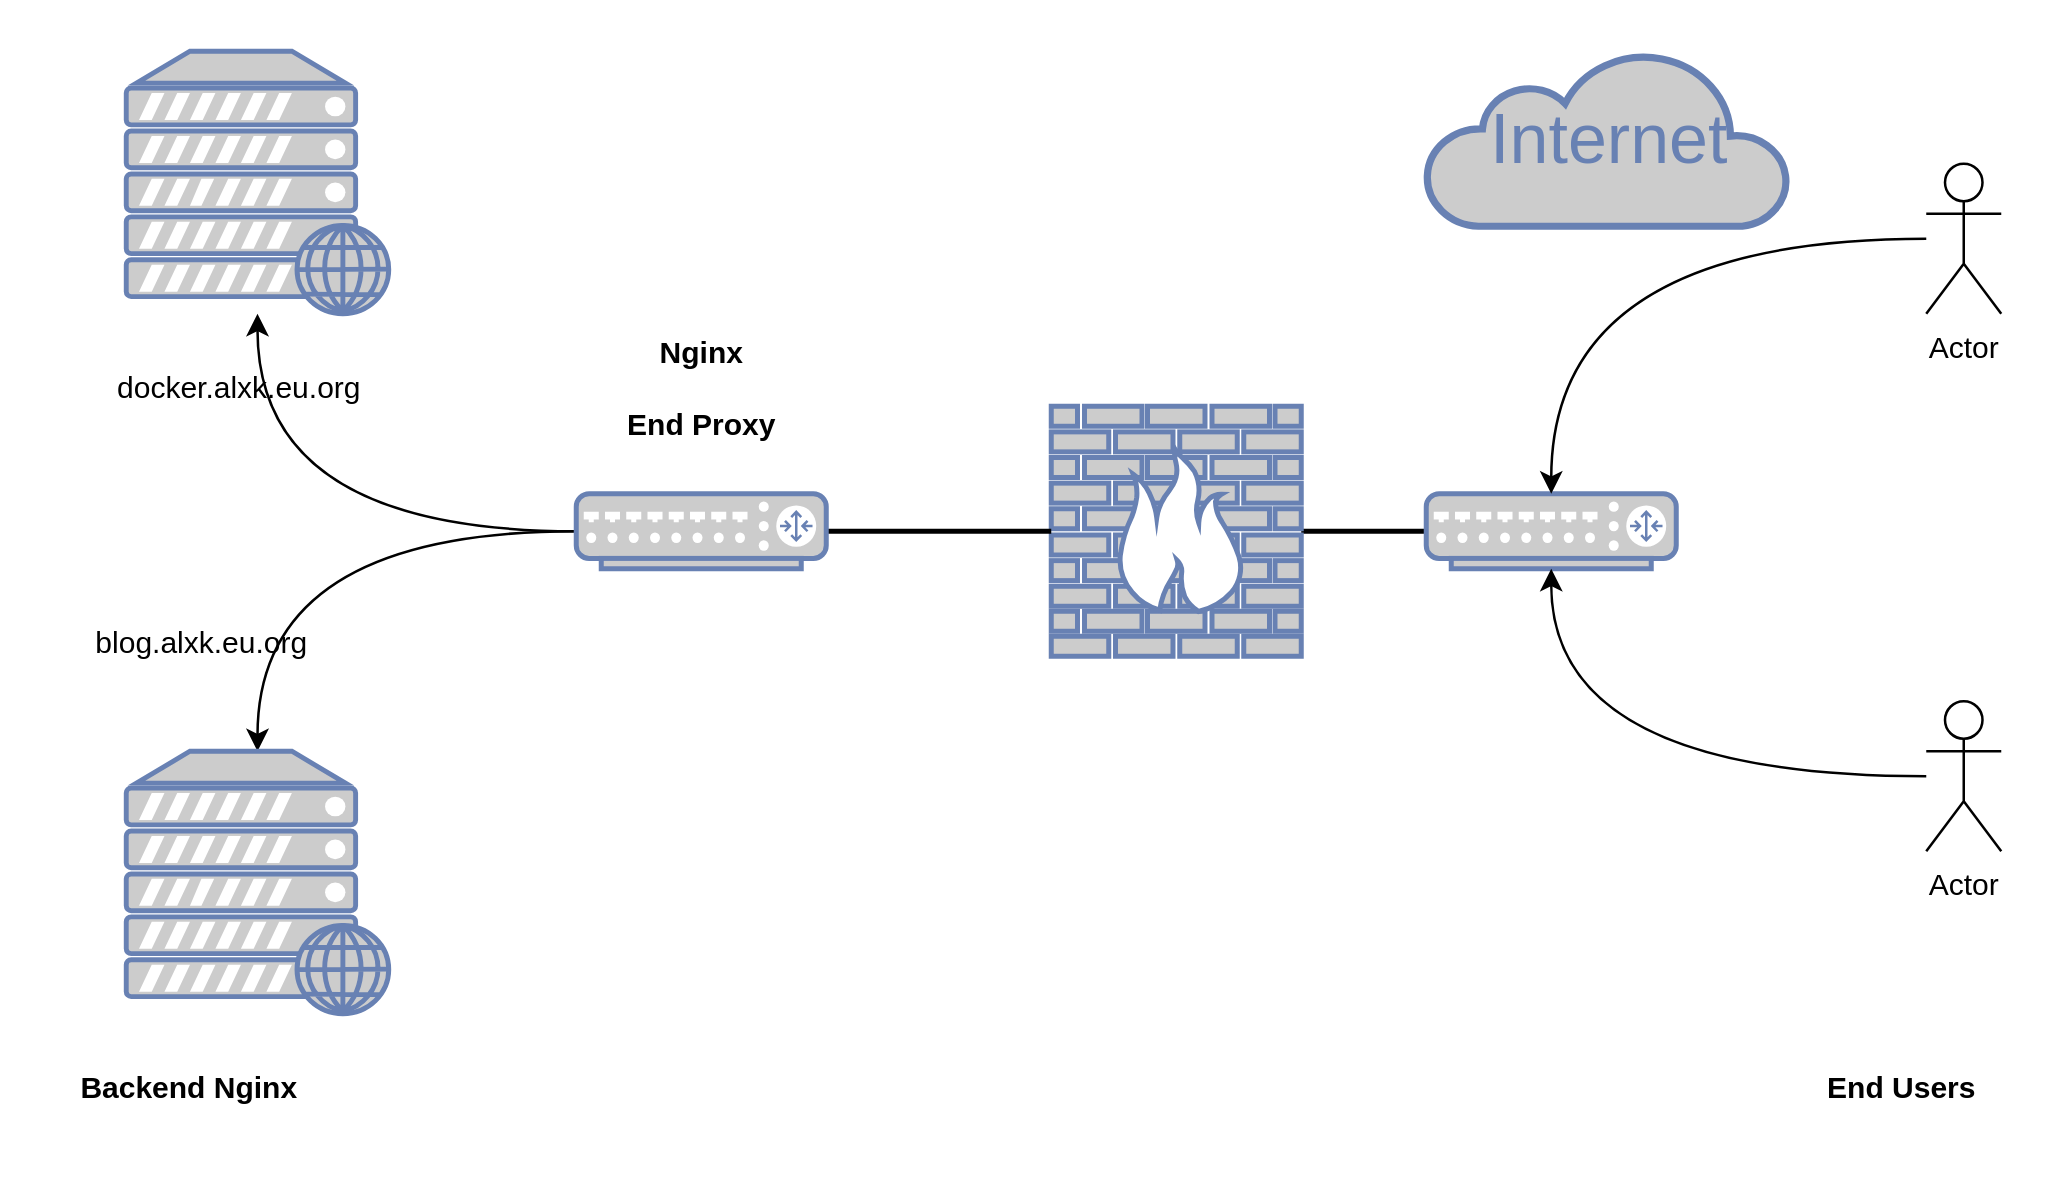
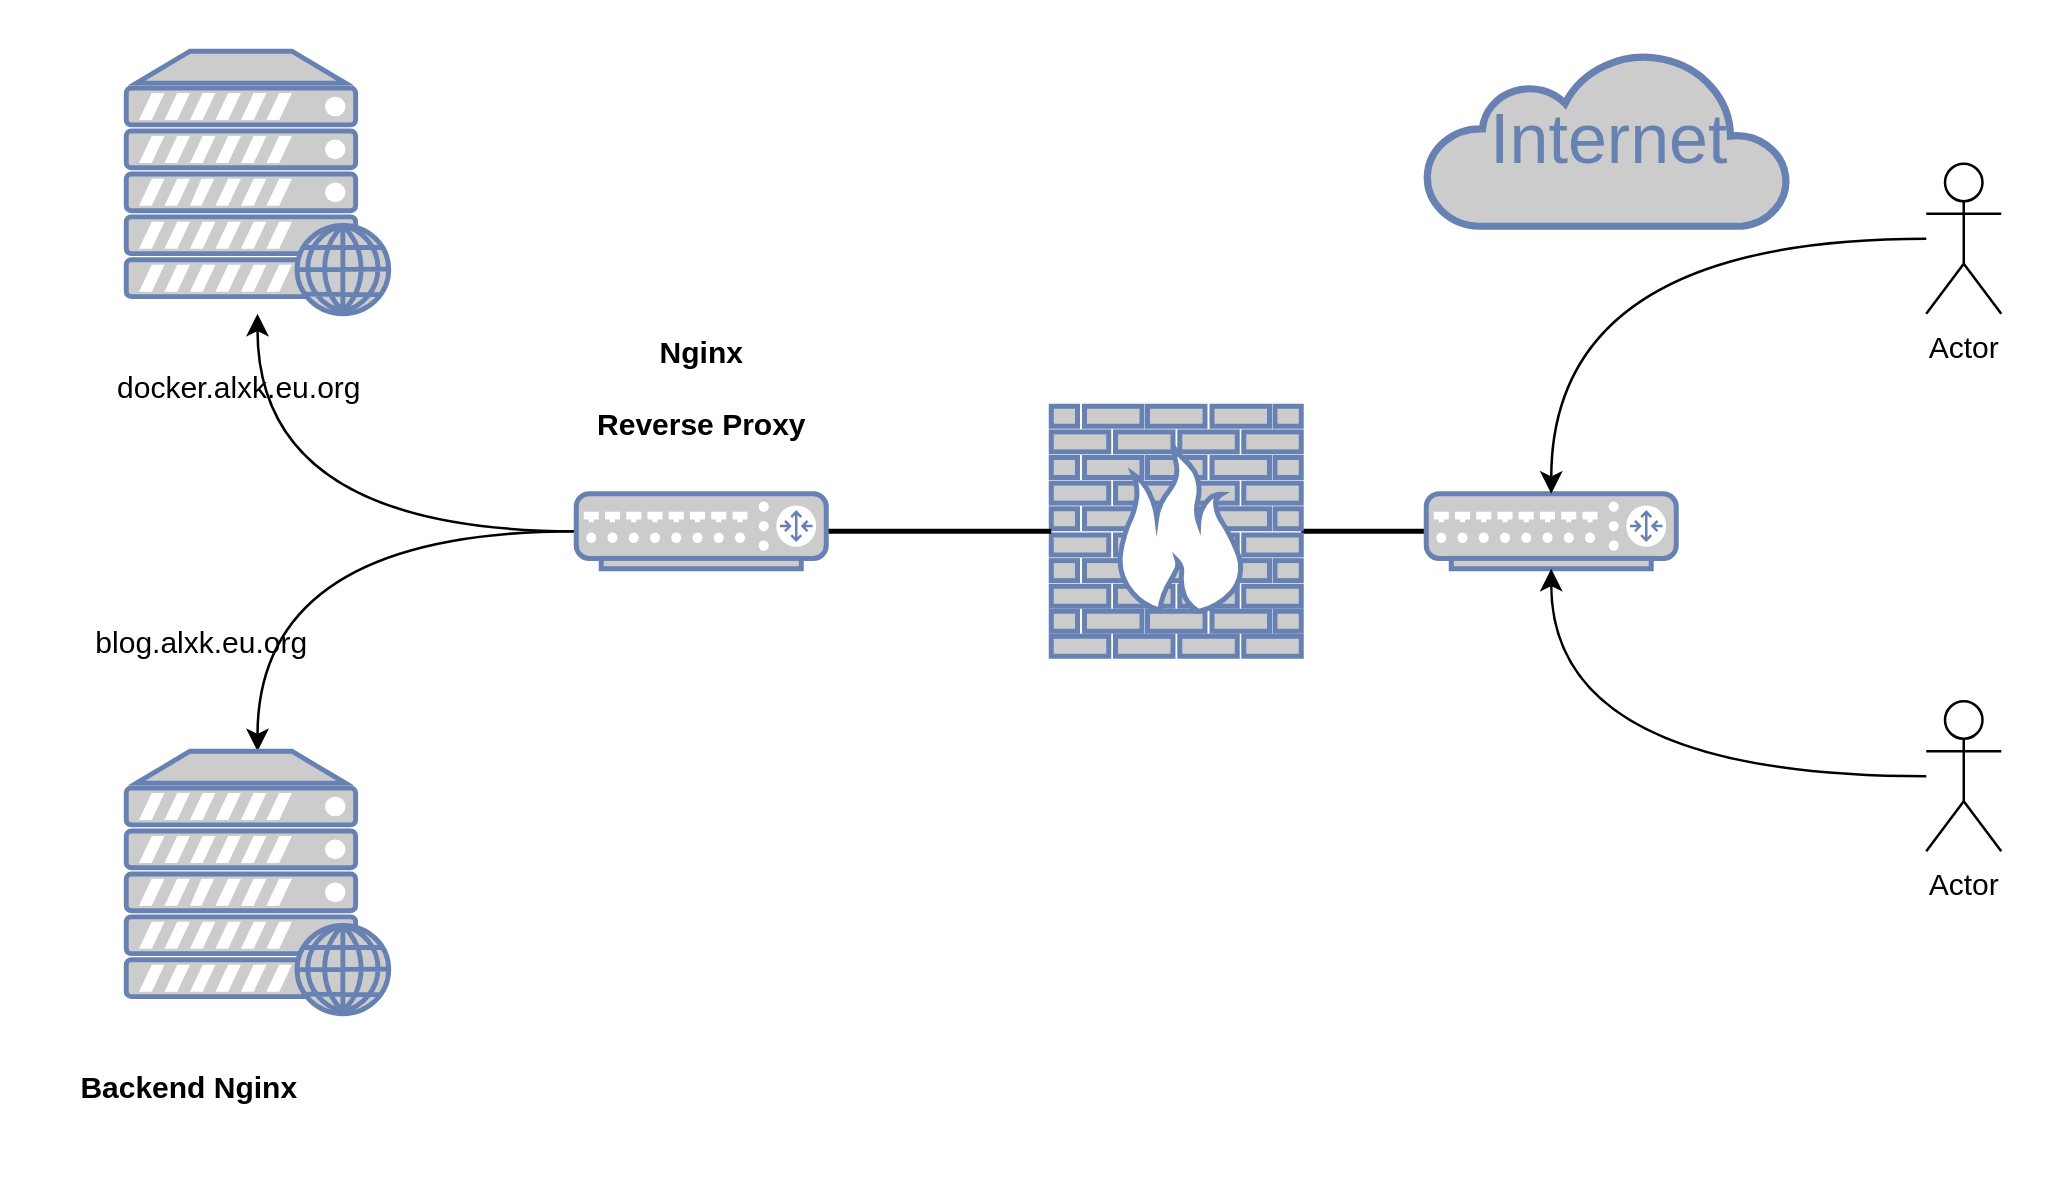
node "Nginx End Proxy": label "Nginx End Proxy" -> "Nginx Reverse Proxy"
node "End Users": removed
